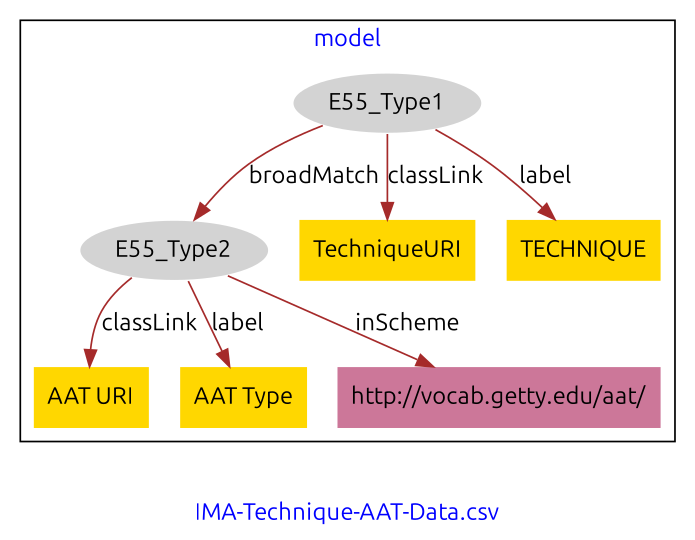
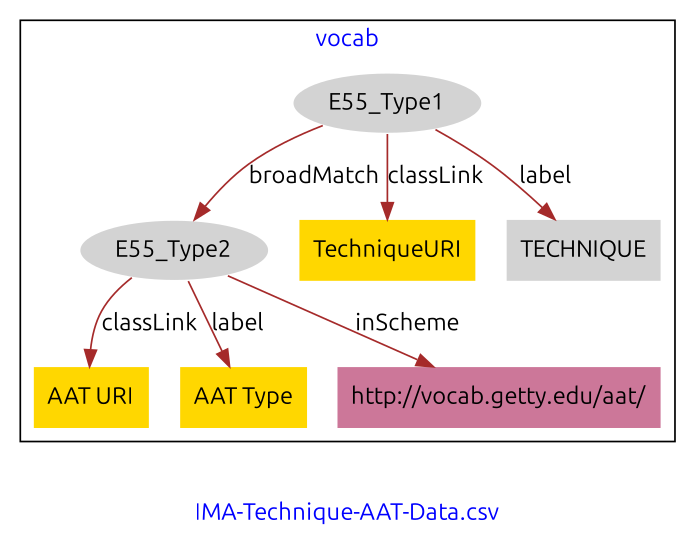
cluster "model": label "model" -> "vocab"
node "TECHNIQUE": fillcolor gold -> lightgray
